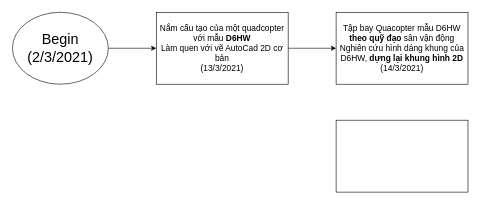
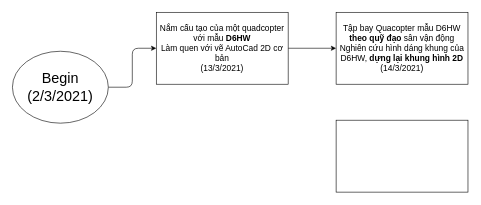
node "Begin (2/3/2021)": moved (60, 48) -> (60, 87)
